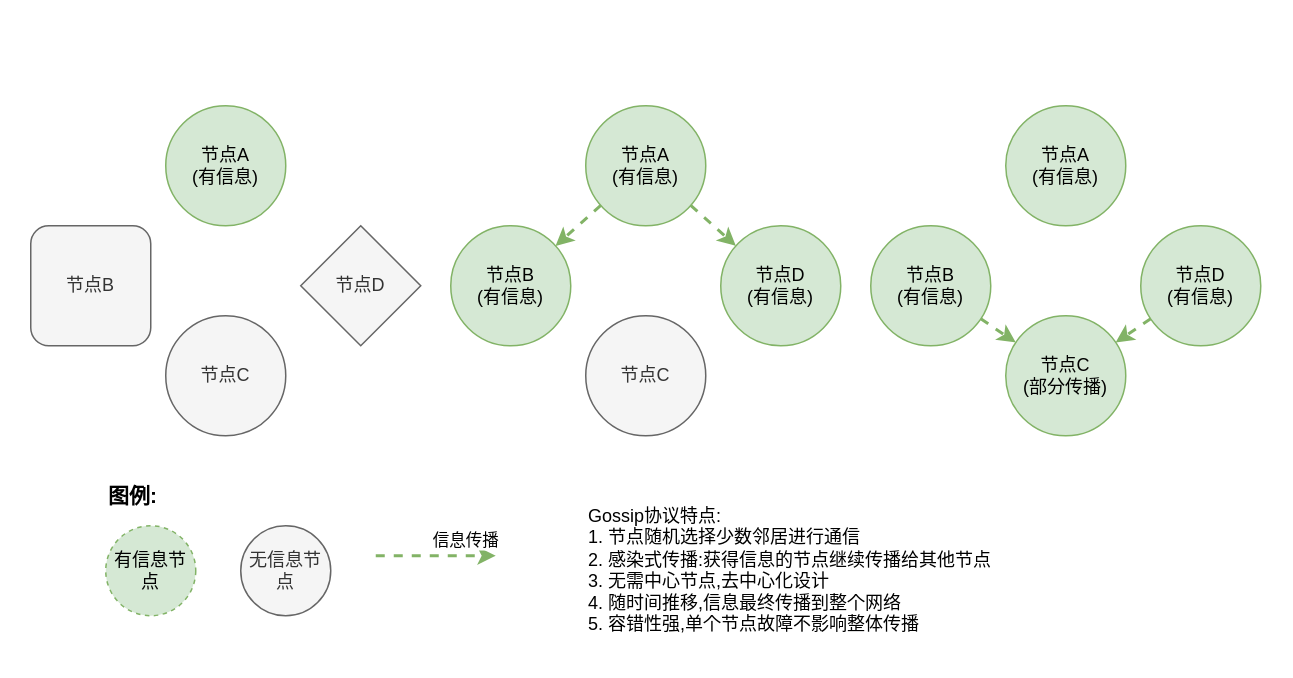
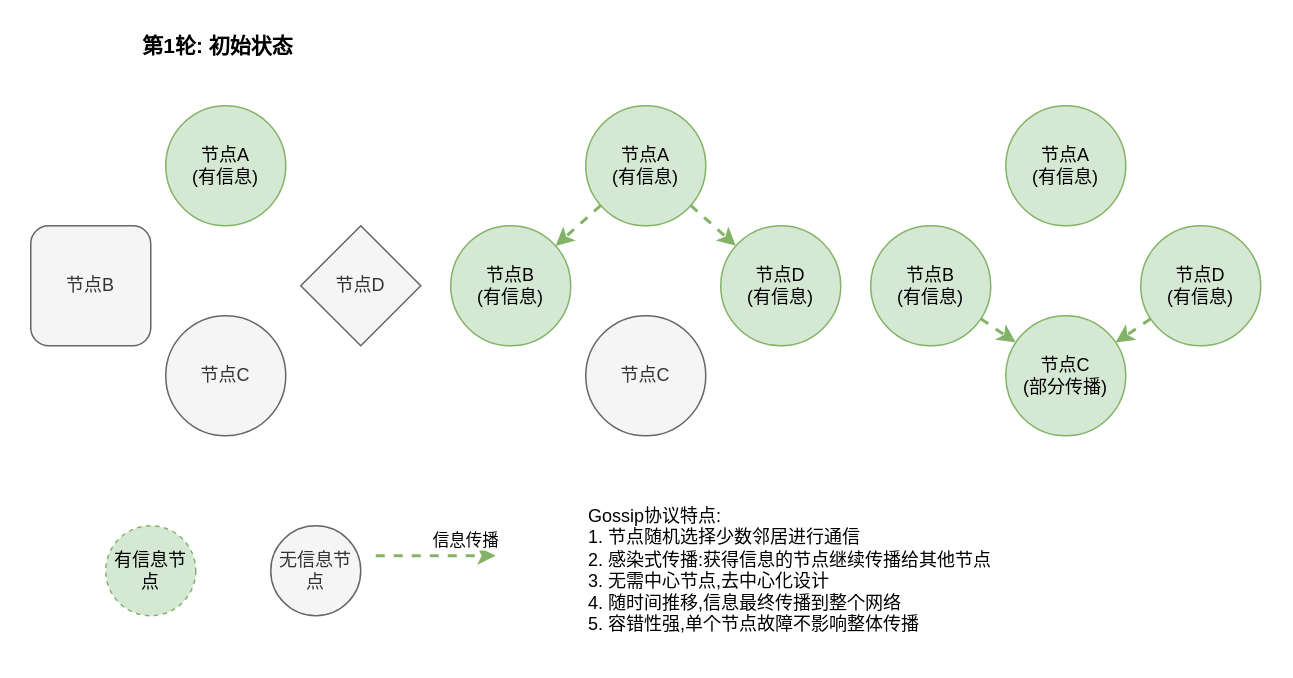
node "第1轮: 初始状态": added
node "图例:": removed
node "无信息节点": moved (286, 571) -> (316, 571)
